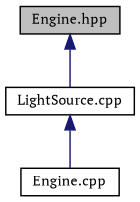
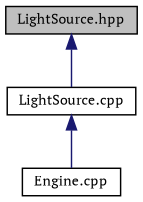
node "Engine.hpp": label "Engine.hpp" -> "LightSource.hpp"
